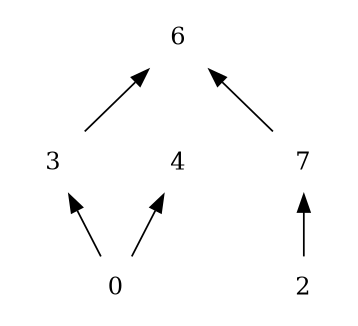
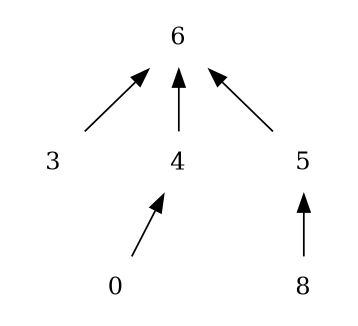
edge "4" -> "6": added
node "7": label "7" -> "5"
edge "0" -> "3": removed
node "2": label "2" -> "8"
